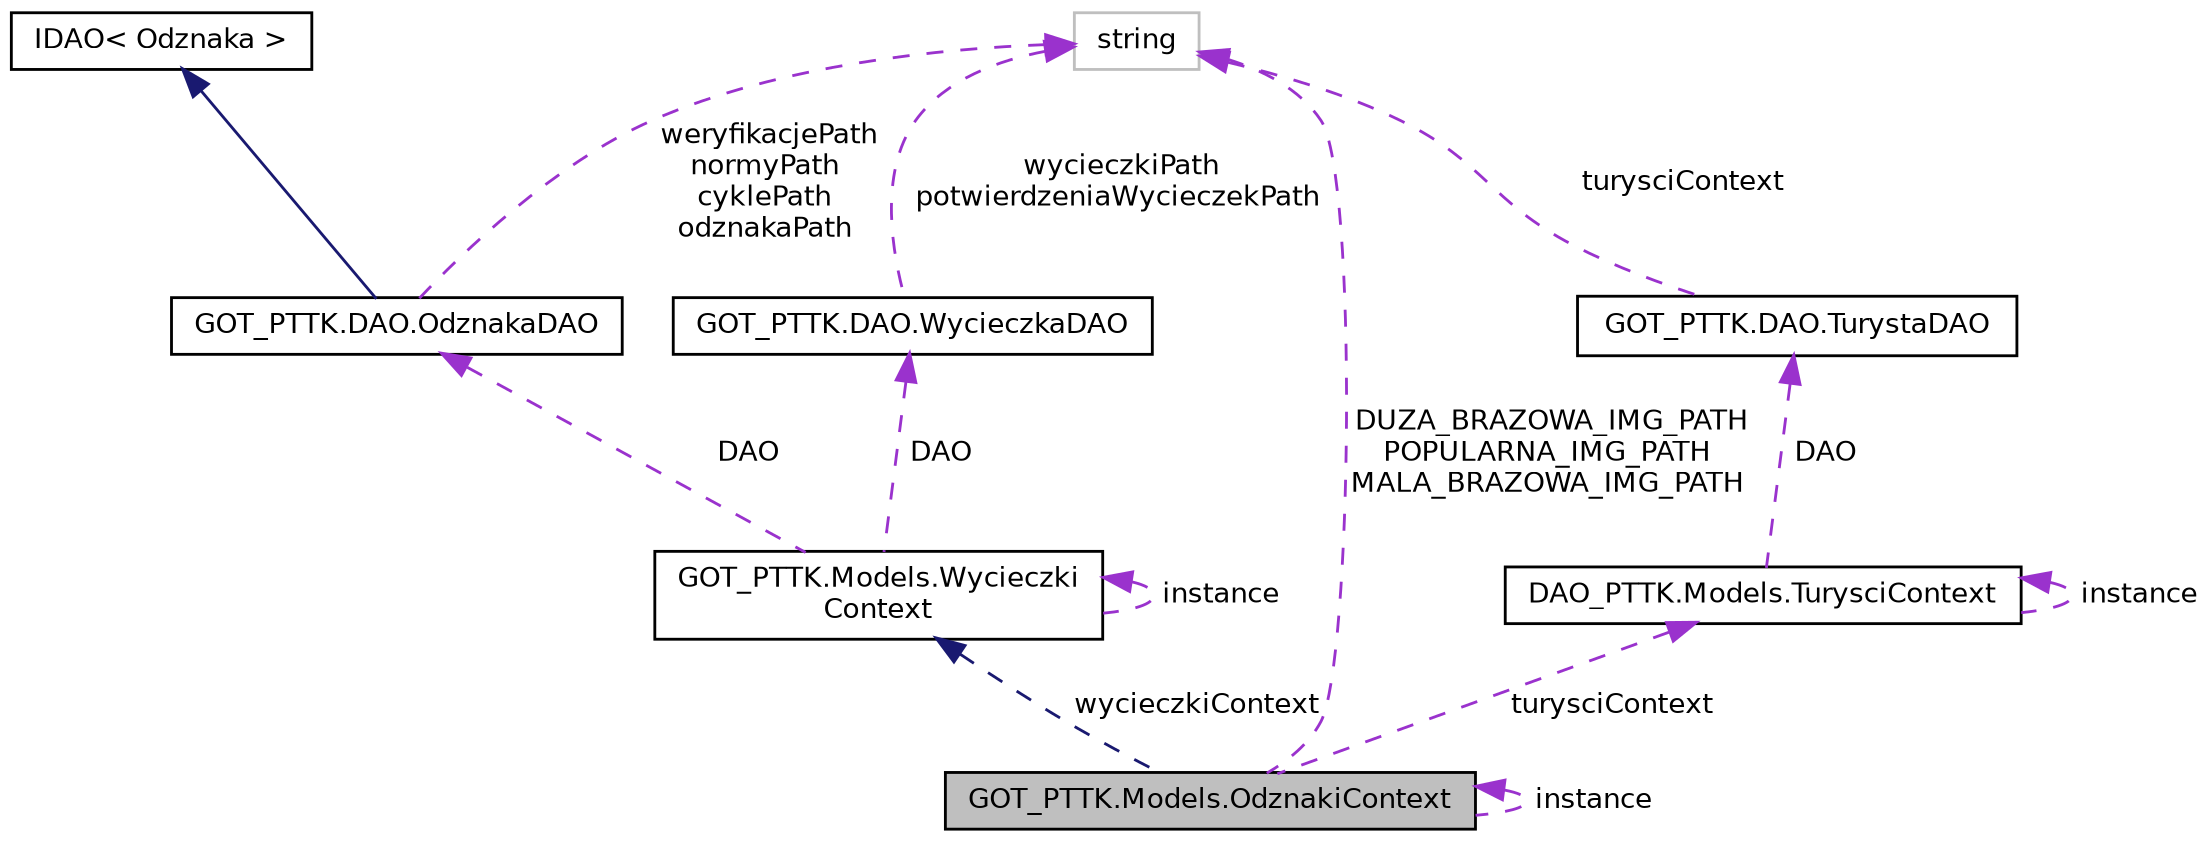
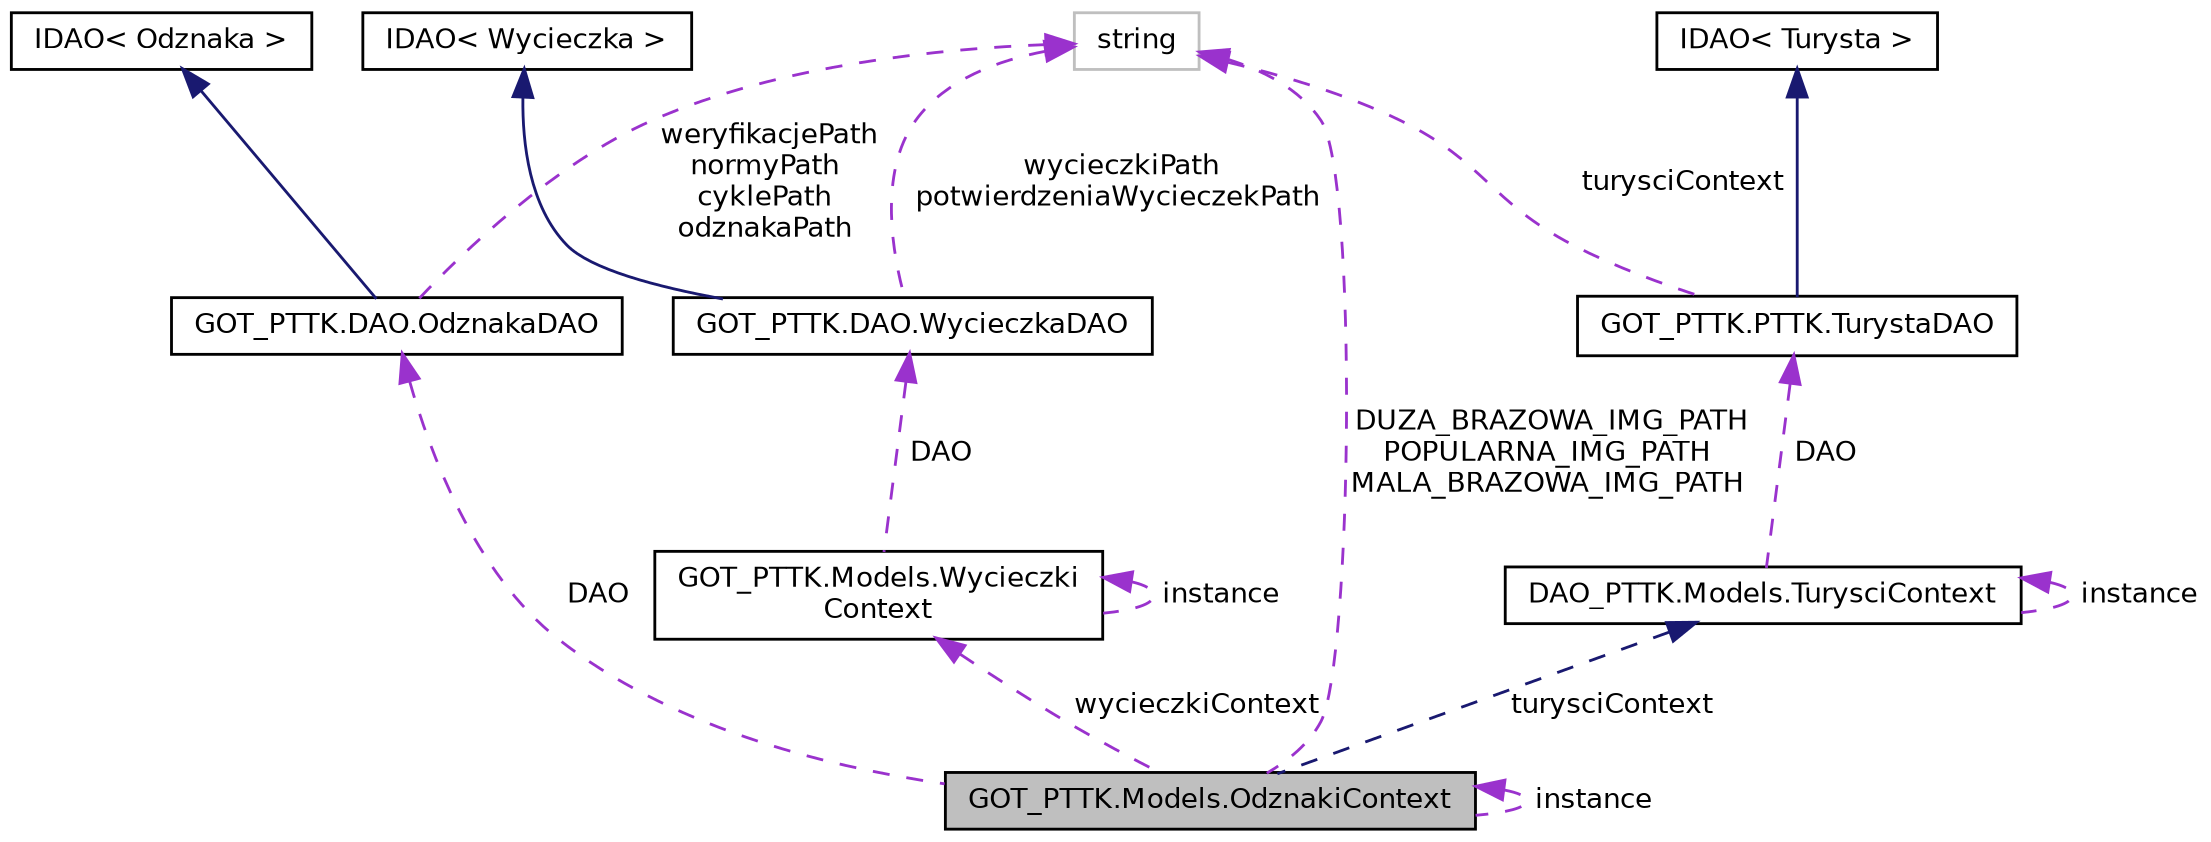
node "IDAO< Wycieczka >": added
node "IDAO< Turysta >": added
node "GOT_PTTK.DAO.TurystaDAO": label "GOT_PTTK.DAO.TurystaDAO" -> "GOT_PTTK.PTTK.TurystaDAO"
edge "GOT_PTTK.Models.Wycieczki Context" -> "GOT_PTTK.DAO.OdznakaDAO": now "GOT_PTTK.Models.OdznakiContext" -> "GOT_PTTK.DAO.OdznakaDAO"
edge "GOT_PTTK.Models.OdznakiContext" -> "DAO_PTTK.Models.TurysciContext": color darkorchid3 -> midnightblue
edge "GOT_PTTK.Models.OdznakiContext" -> "GOT_PTTK.Models.Wycieczki Context": color midnightblue -> darkorchid3
